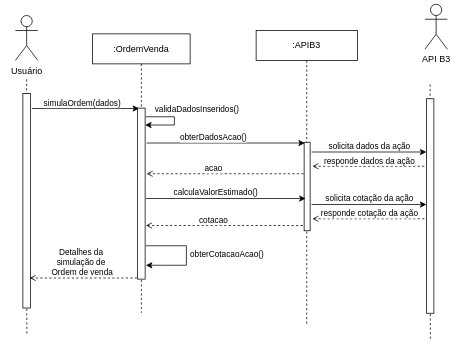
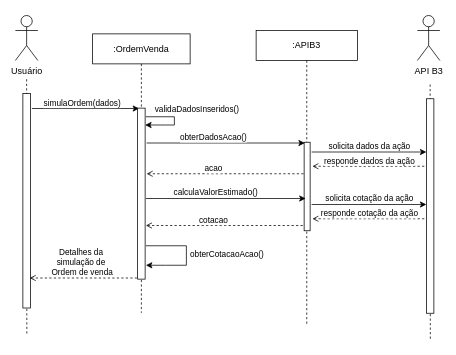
node "API B3": moved (436, 27) -> (429, 38)
